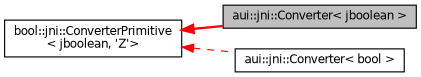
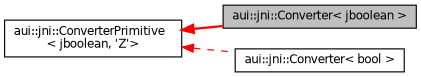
node "bool::jni::ConverterPrimitive < jboolean, 'Z'>": label "bool::jni::ConverterPrimitive < jboolean, 'Z'>" -> "aui::jni::ConverterPrimitive < jboolean, 'Z'>"
